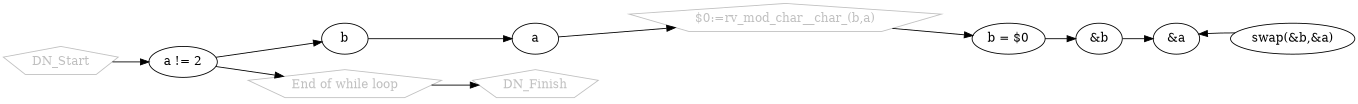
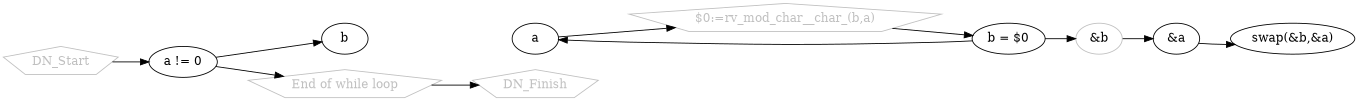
edge "swap(&b,&a)" -> "&a": reversed
edge "b" -> "a": now "b = $0" -> "a"
node "&b": color black -> grey
node "a != 2": label "a != 2" -> "a != 0"
